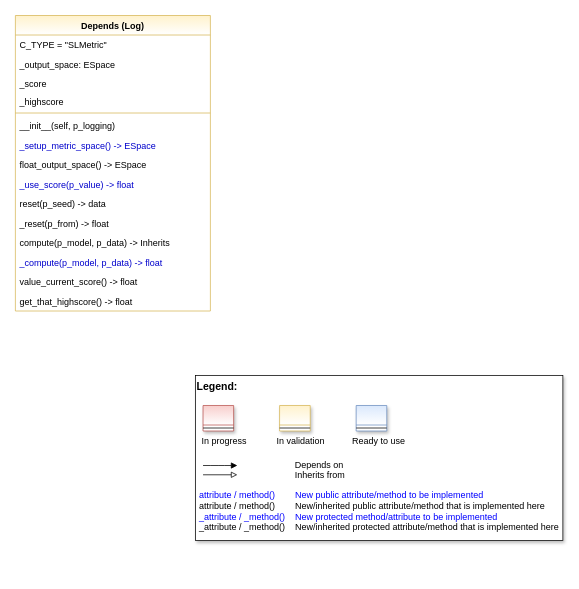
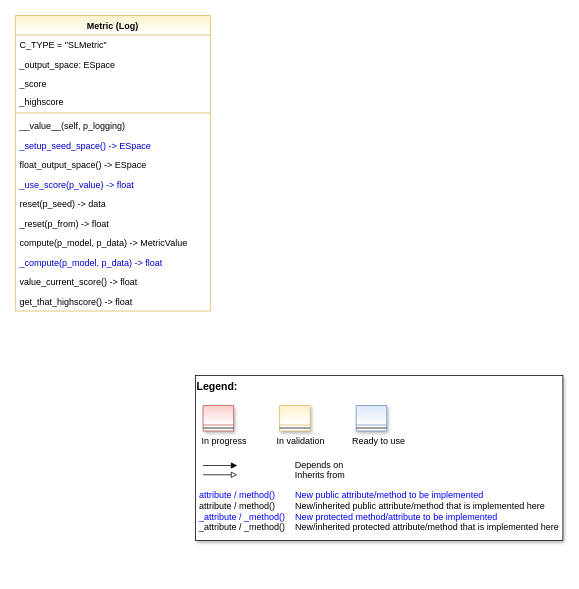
node "Depends (Log)": label "Depends (Log)" -> "Metric (Log)"
node "__init__(self, p_logging)": label "__init__(self, p_logging)" -> "__value__(self, p_logging)"
node "_setup_metric_space() -> ESpace": label "_setup_metric_space() -> ESpace" -> "_setup_seed_space() -> ESpace"
node "compute(p_model, p_data) -> Inherits": label "compute(p_model, p_data) -> Inherits" -> "compute(p_model, p_data) -> MetricValue"
